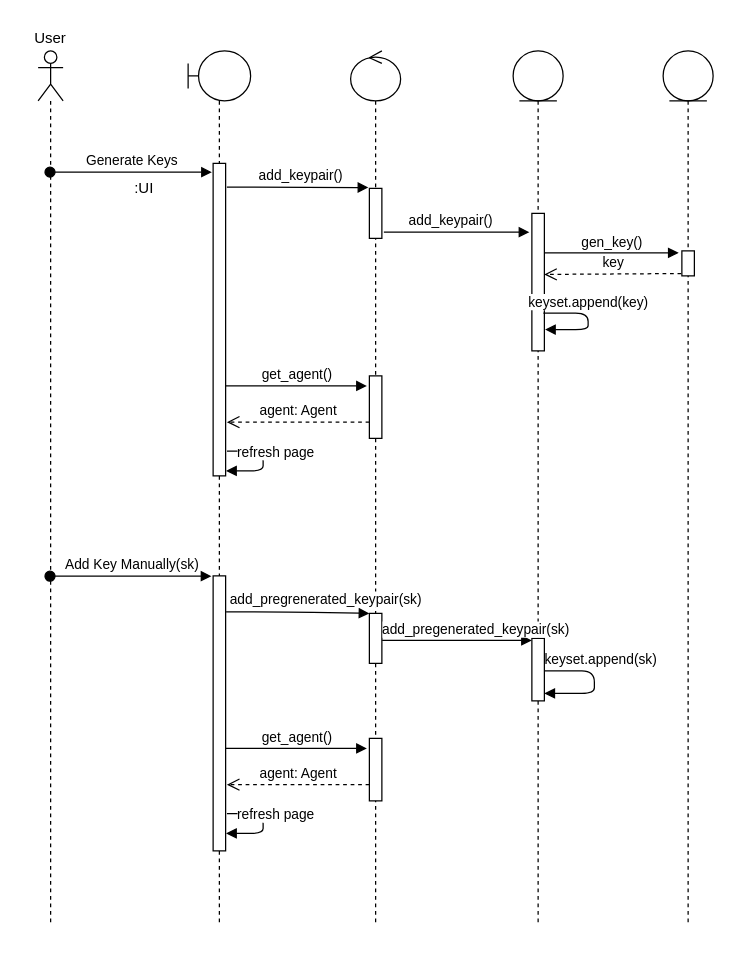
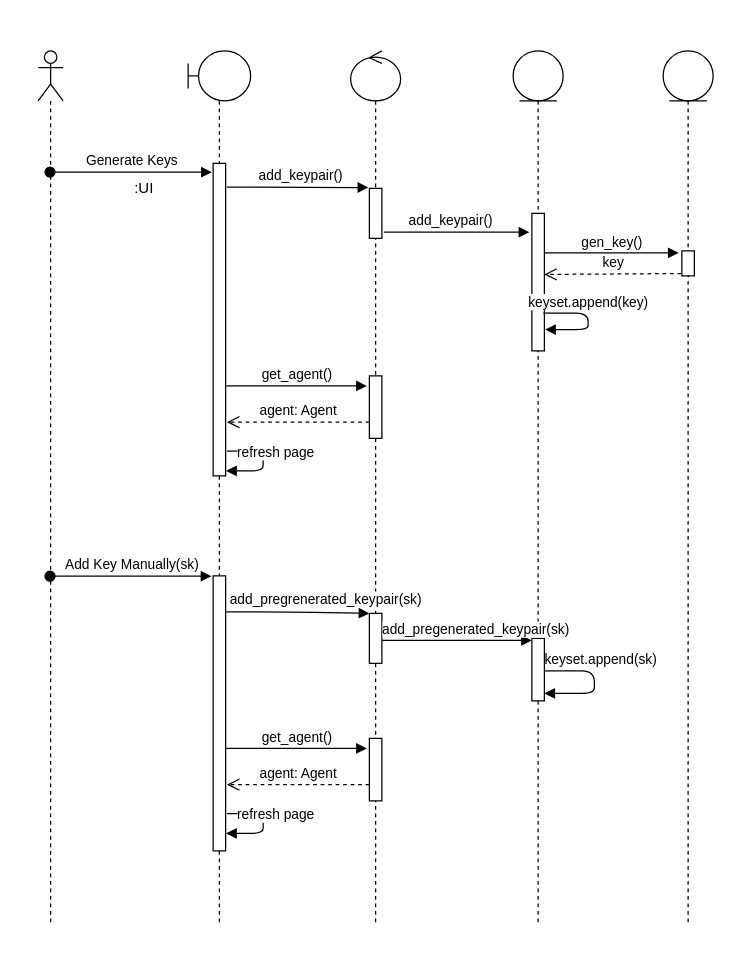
node "User": removed
